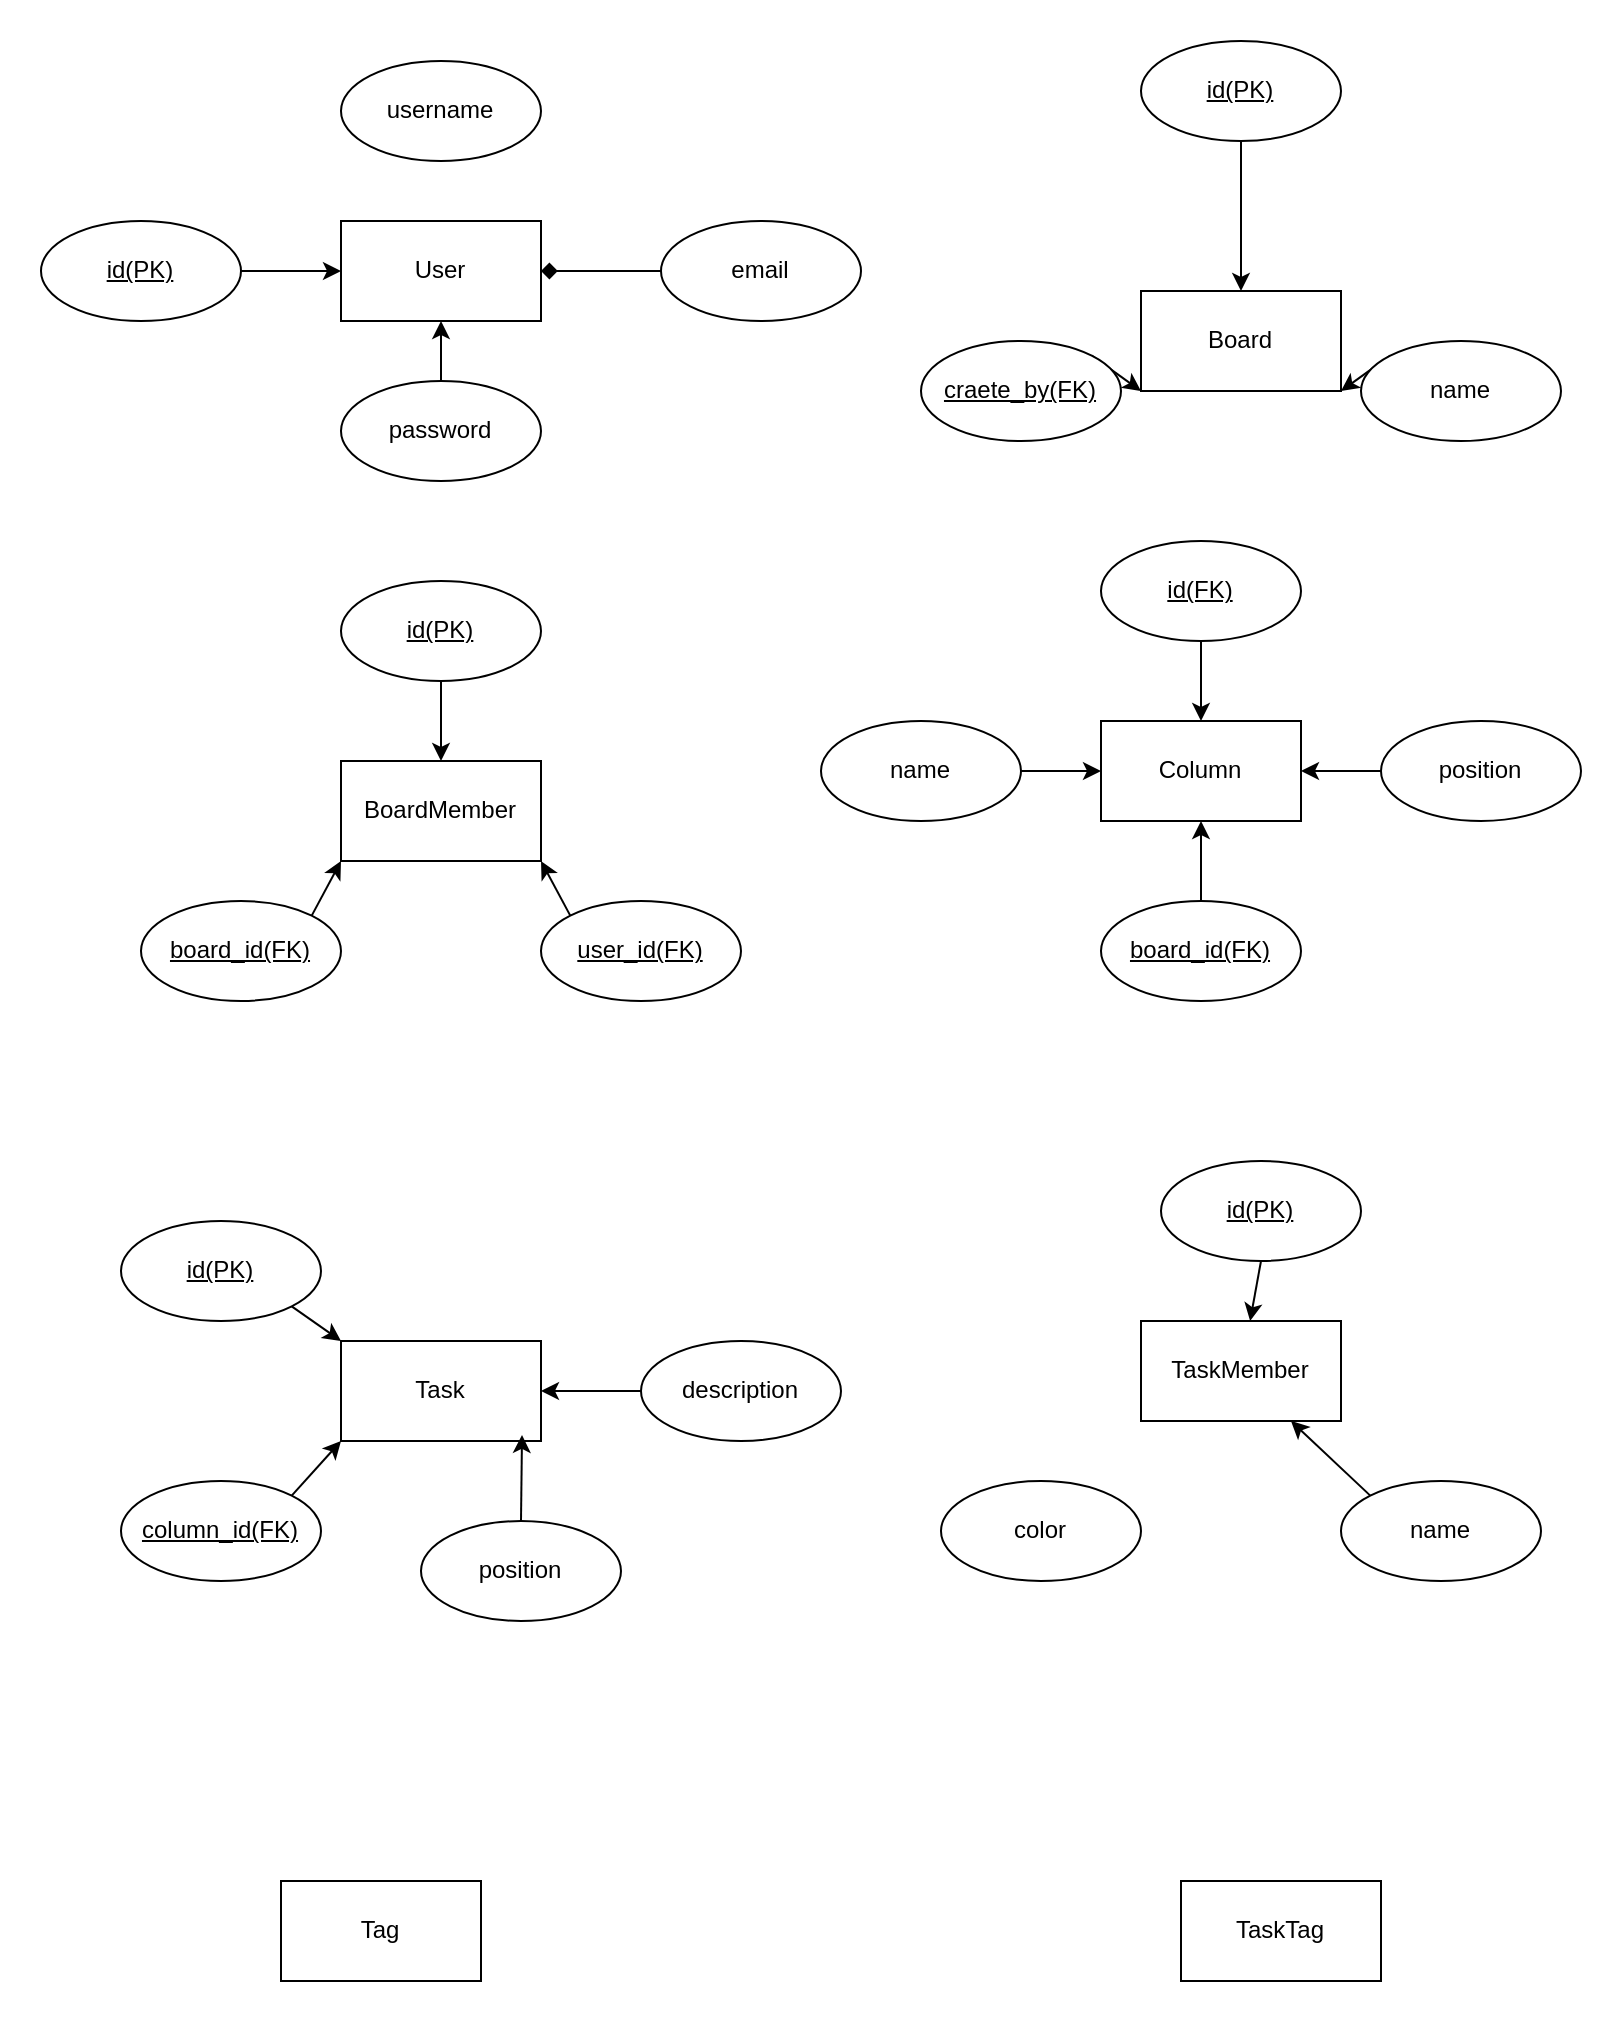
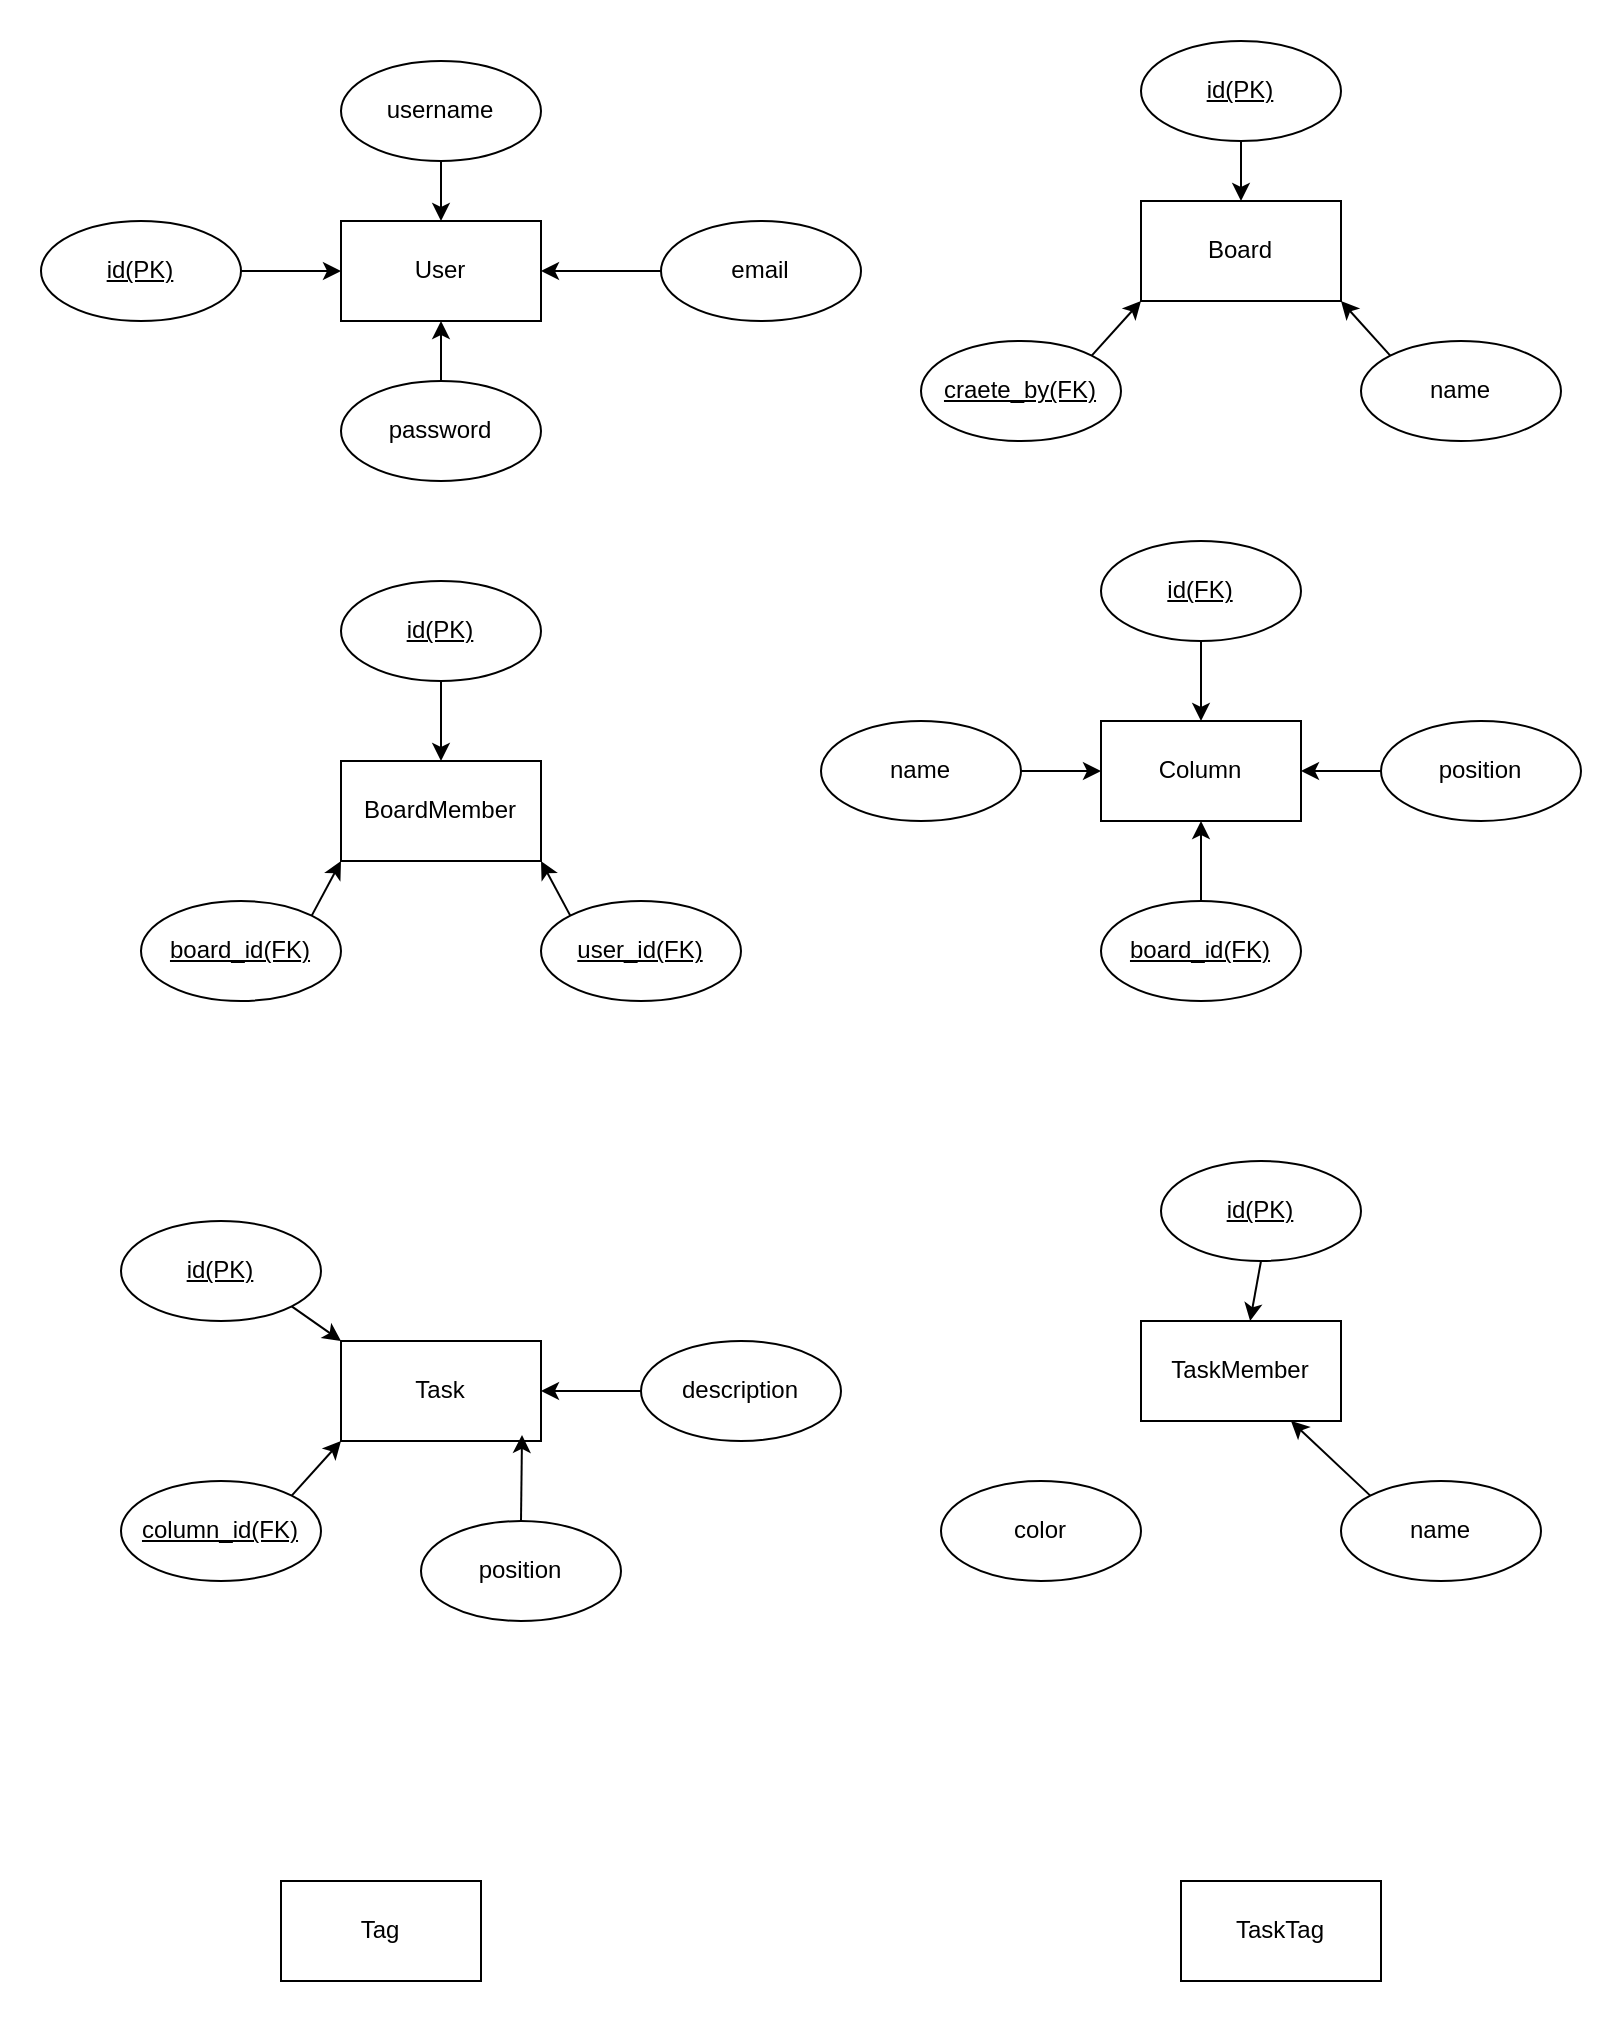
edge "username" -> "User": added
edge "email" -> "User": arrowhead diamond -> classic
node "Board": moved (1241, 341) -> (1241, 251)
